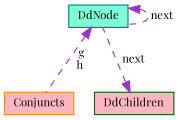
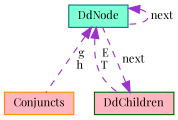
edge "DdChildren" -> "DdNode": added, label "E T"
